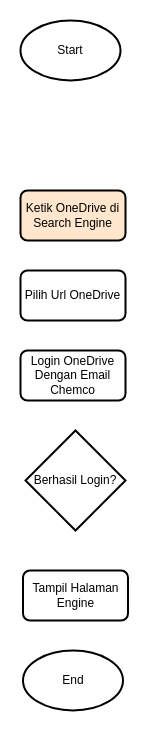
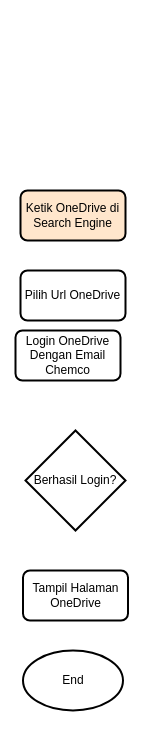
node "Start": removed
node "Login OneDrive Dengan Email Chemco": moved (73, 376) -> (68, 356)
node "Tampil Halaman Engine": label "Tampil Halaman Engine" -> "Tampil Halaman OneDrive"
